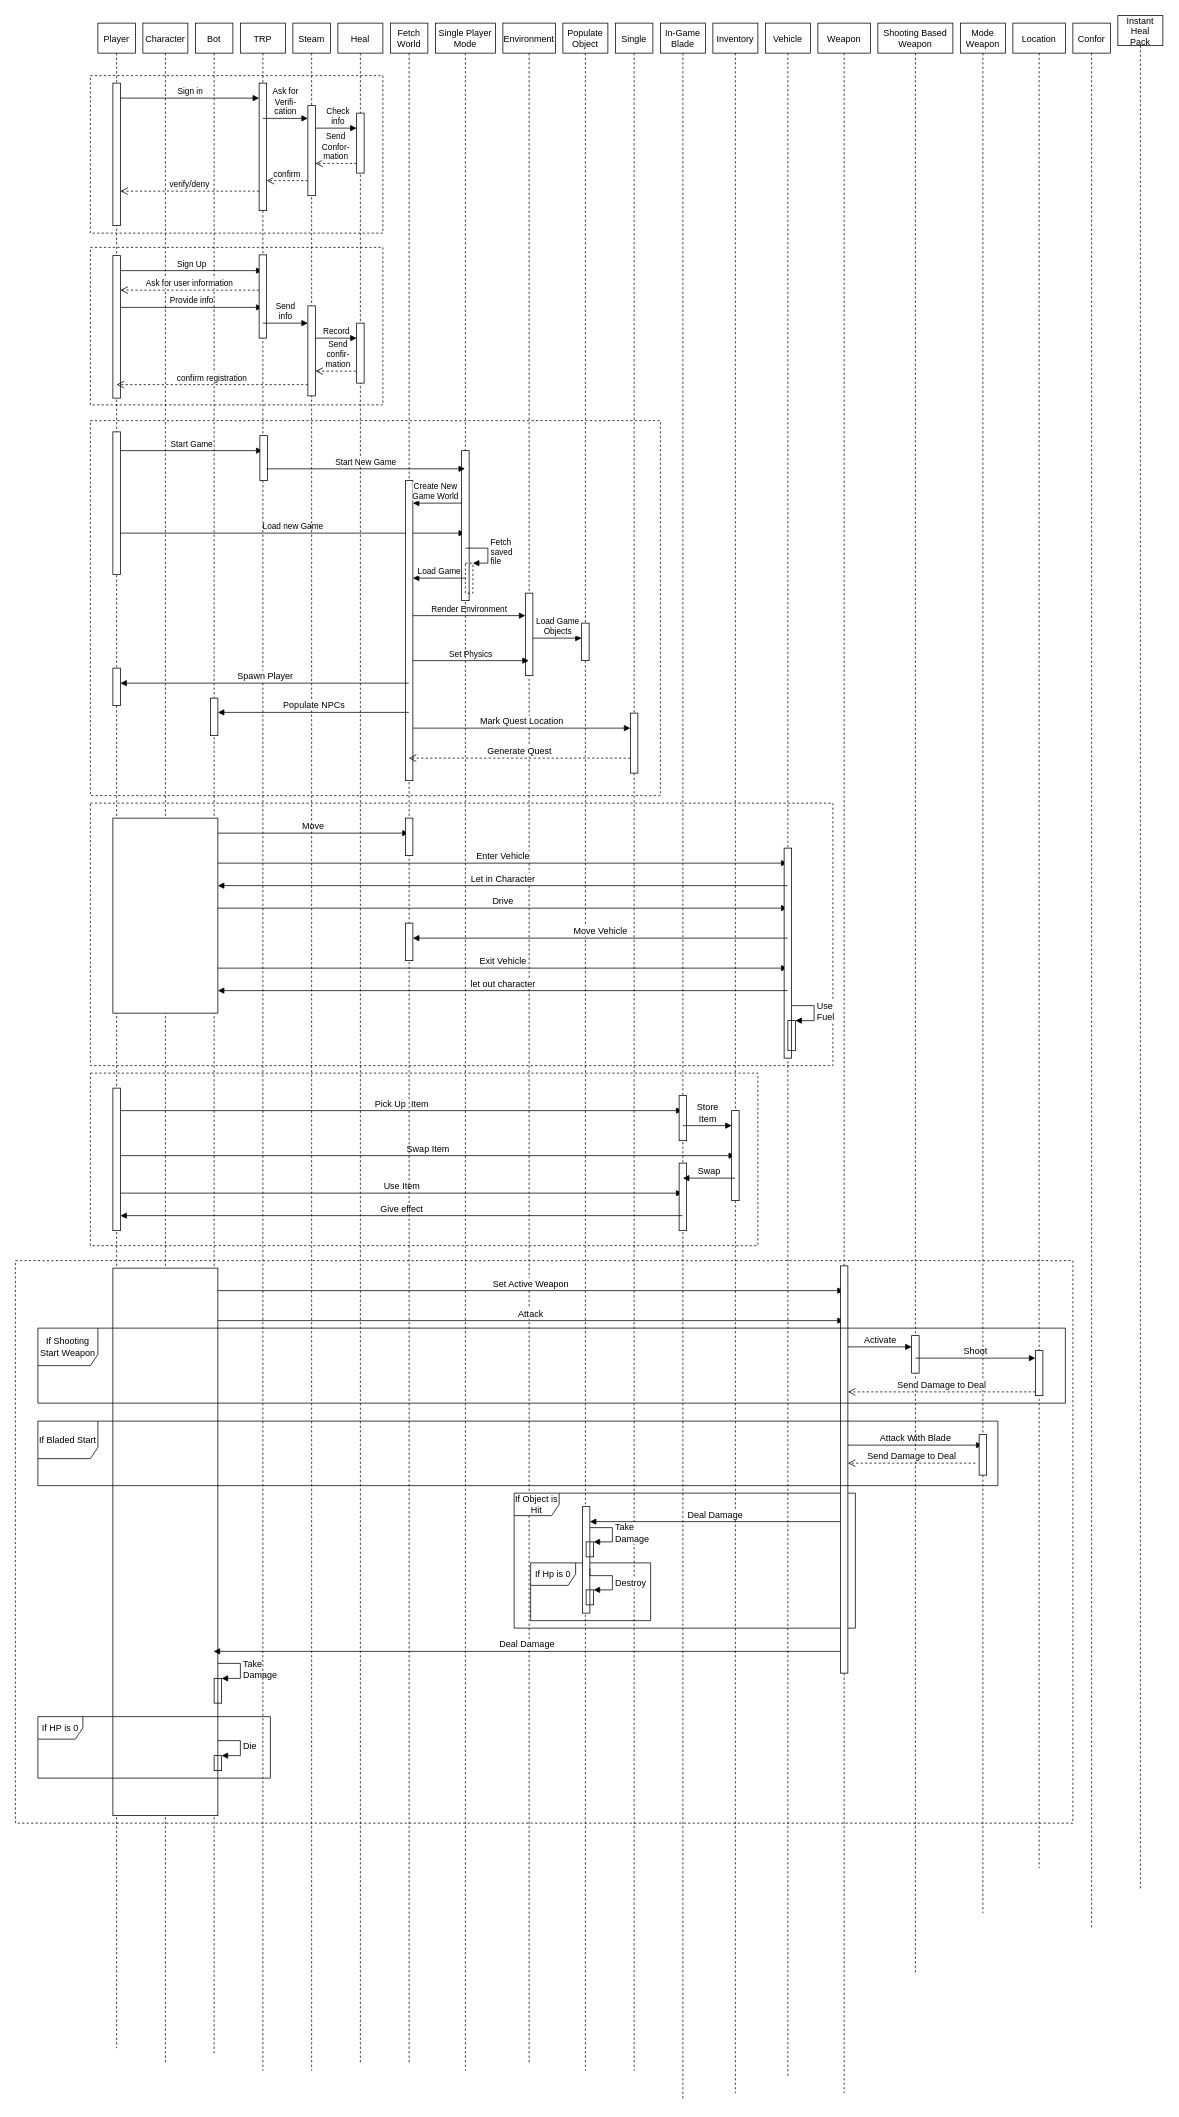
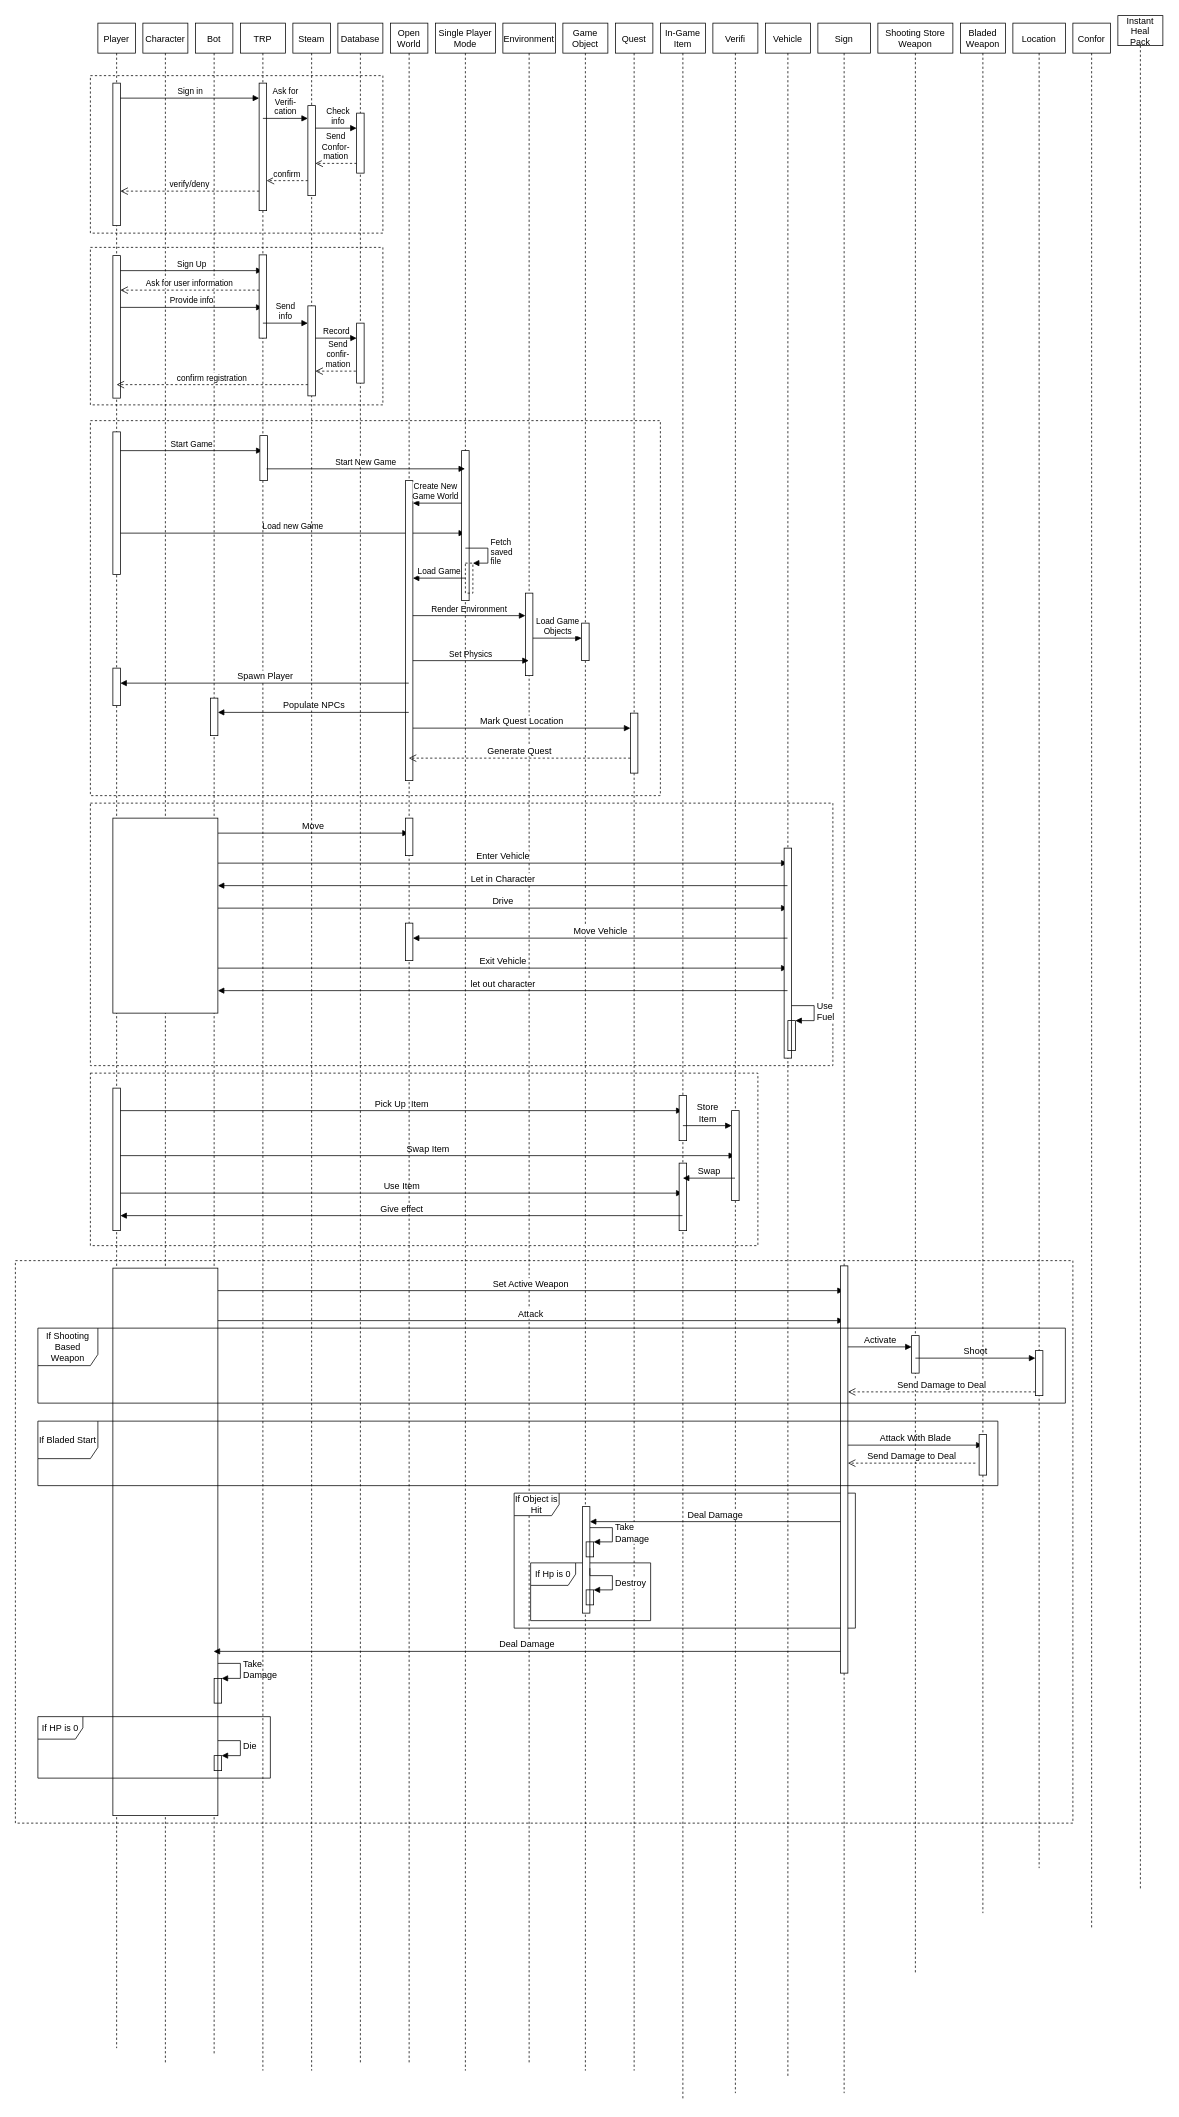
node "Fetch World": label "Fetch World" -> "Open World"
node "Populate Object": label "Populate Object" -> "Game Object"
node "In-Game Blade": label "In-Game Blade" -> "In-Game Item"
node "Shooting Based Weapon": label "Shooting Based Weapon" -> "Shooting Store Weapon"
node "Mode Weapon": label "Mode Weapon" -> "Bladed Weapon"
node "Heal": label "Heal" -> "Database"
node "Single": label "Single" -> "Quest"
node "Inventory": label "Inventory" -> "Verifi"
node "Weapon": label "Weapon" -> "Sign"
node "If Shooting Start Weapon": label "If Shooting Start Weapon" -> "If Shooting Based Weapon"
